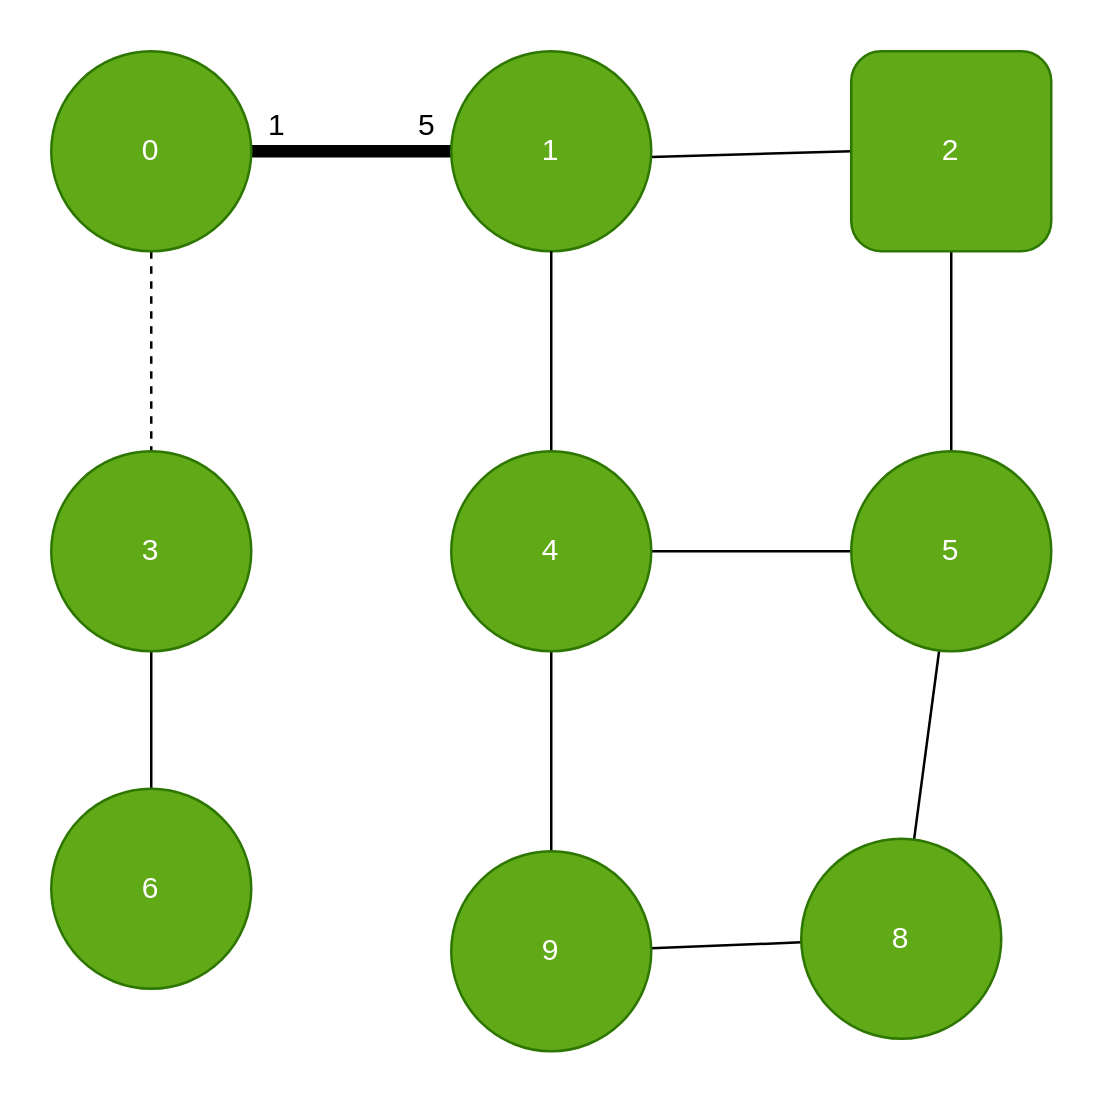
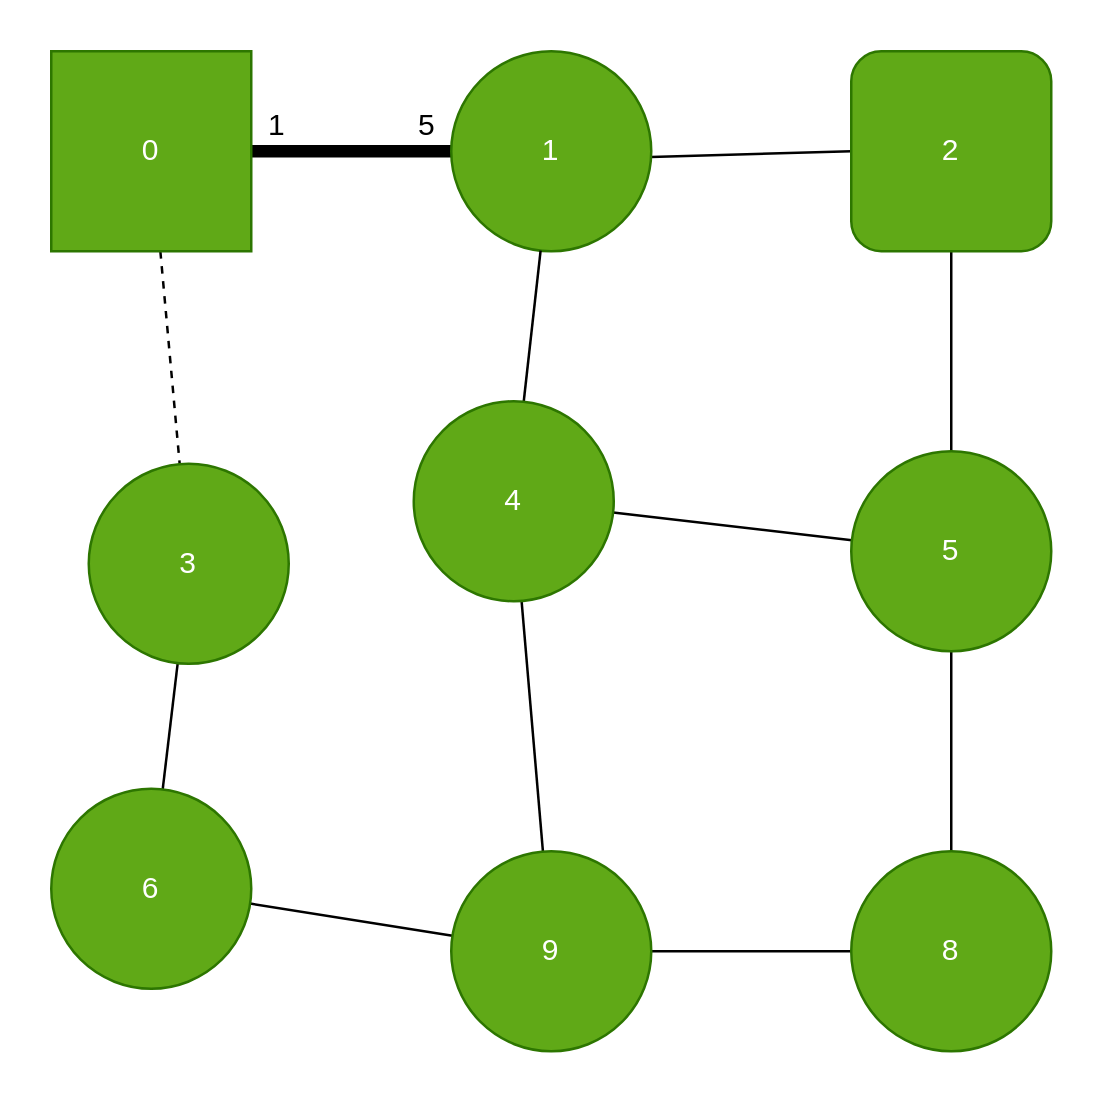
node "0": shape ellipse -> rectangle
node "3": moved (151, 551) -> (189, 564)
node "4": moved (551, 551) -> (514, 501)
edge "6" -- "9": added
node "8": moved (901, 939) -> (951, 951)
